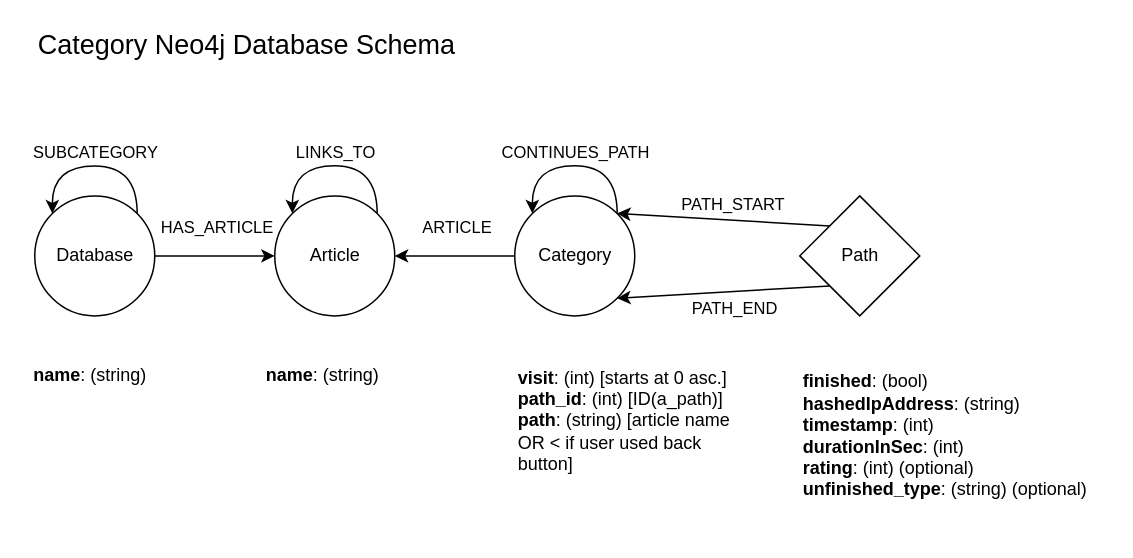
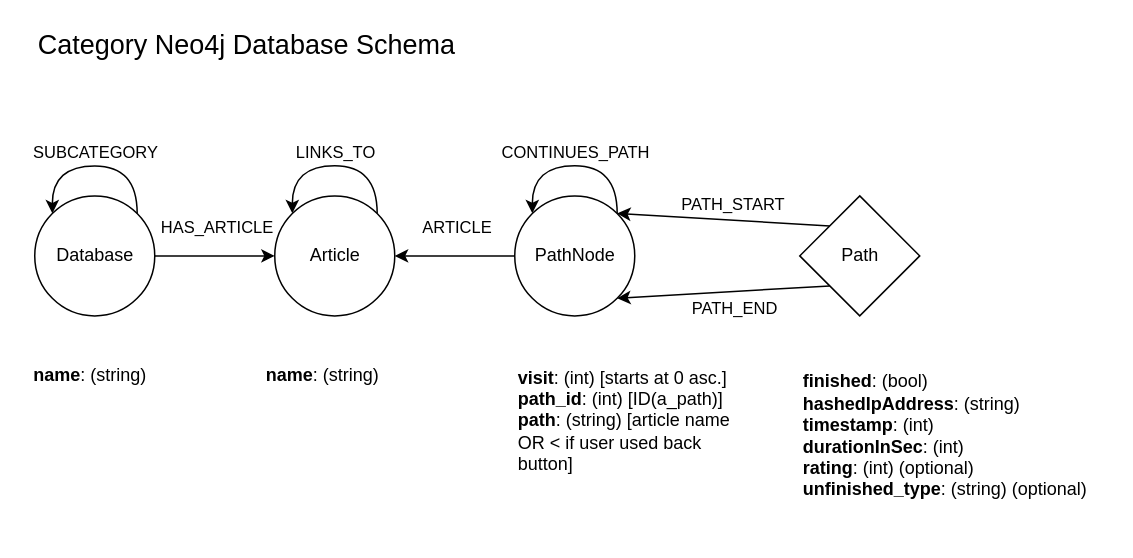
node "Category": label "Category" -> "PathNode"
